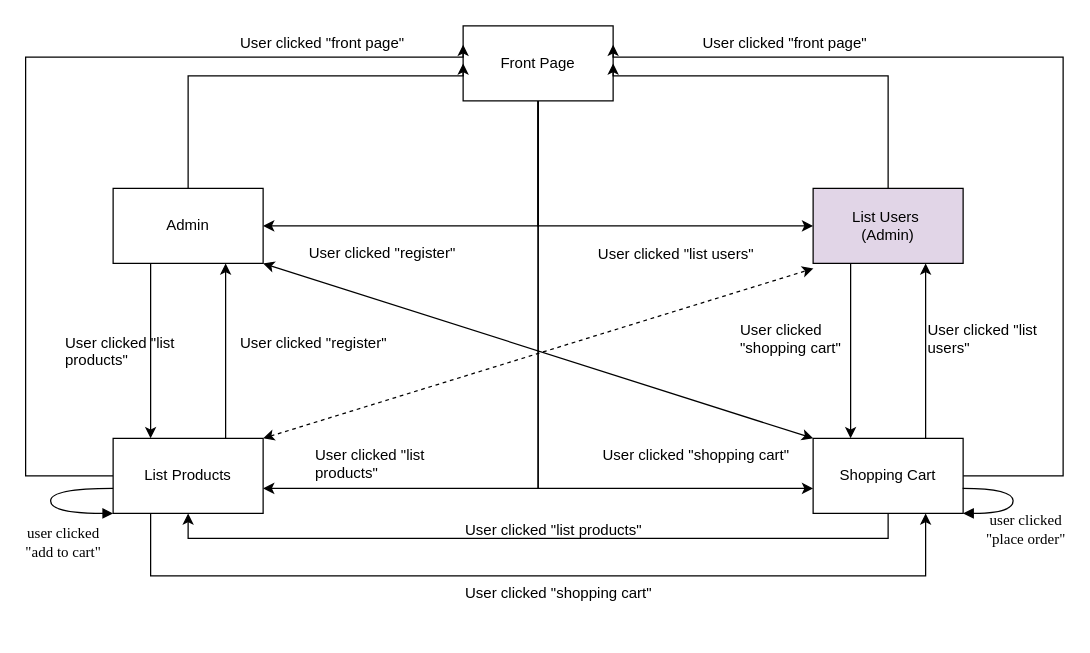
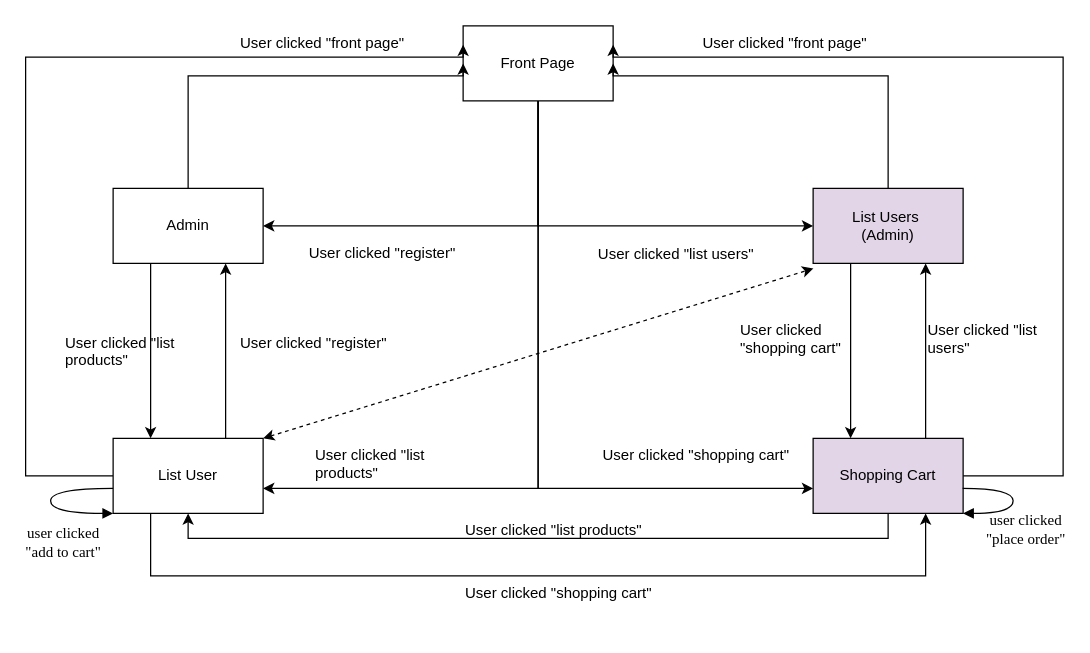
edge "Admin" -- "Shopping Cart": removed
node "List Products": label "List Products" -> "List User"
node "Shopping Cart": fillcolor #ffffff -> #e1d5e7
